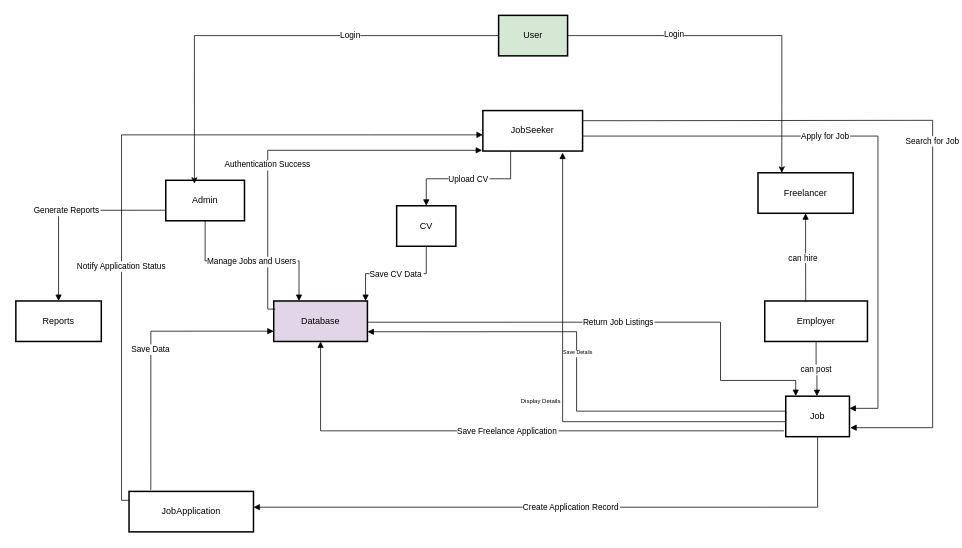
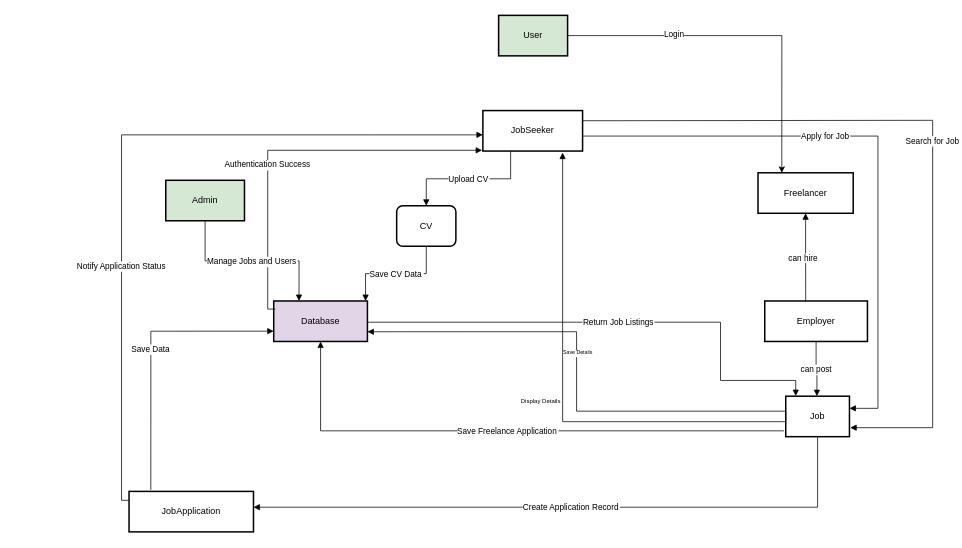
edge "User" -> "Admin": removed, label "Login"
node "Admin": fillcolor #ffffff -> #d5e8d4
edge "Admin" -> "Reports": removed, label "Generate Reports"
node "CV": shape rectangle -> rounded rectangle
node "Reports": removed
